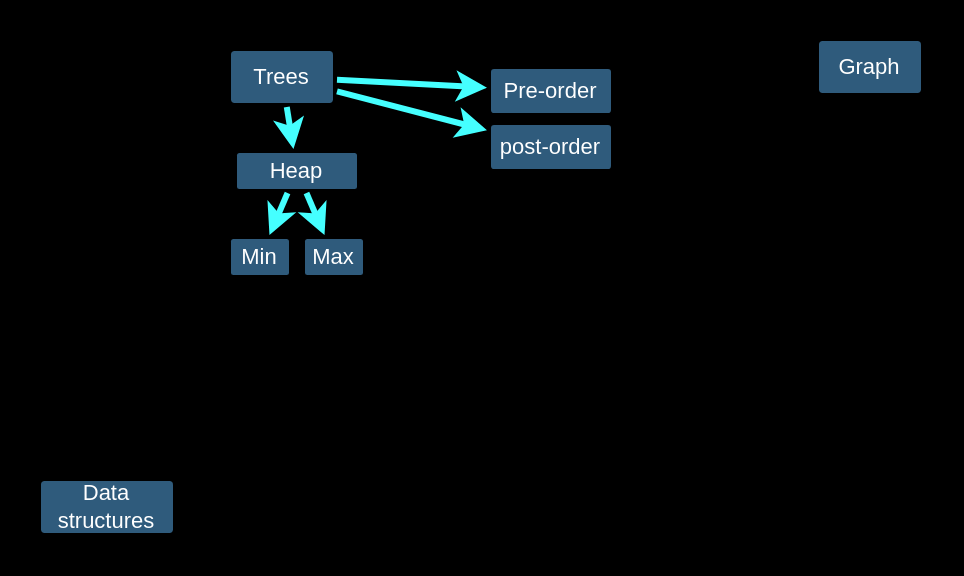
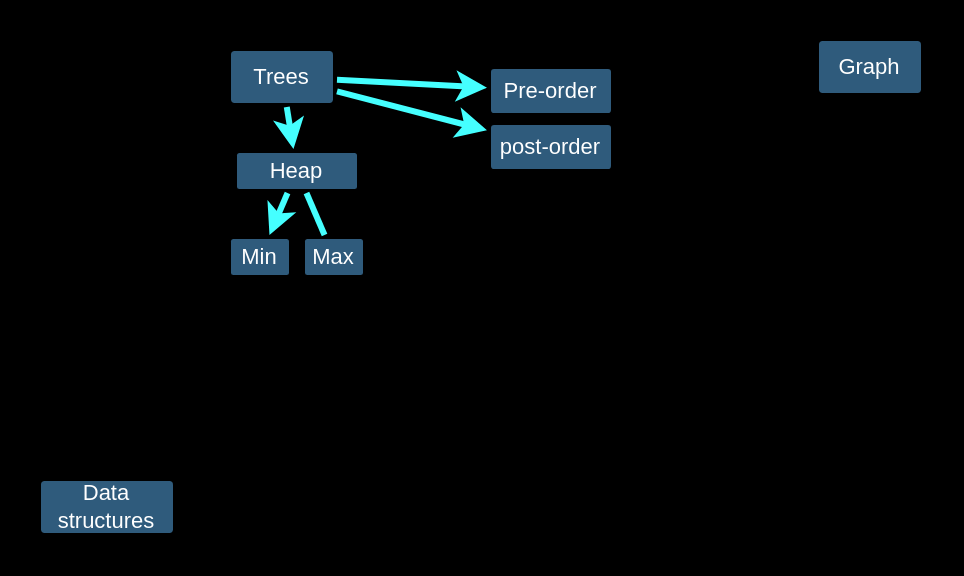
edge "Heap" -> "Max": arrowhead classic -> none
